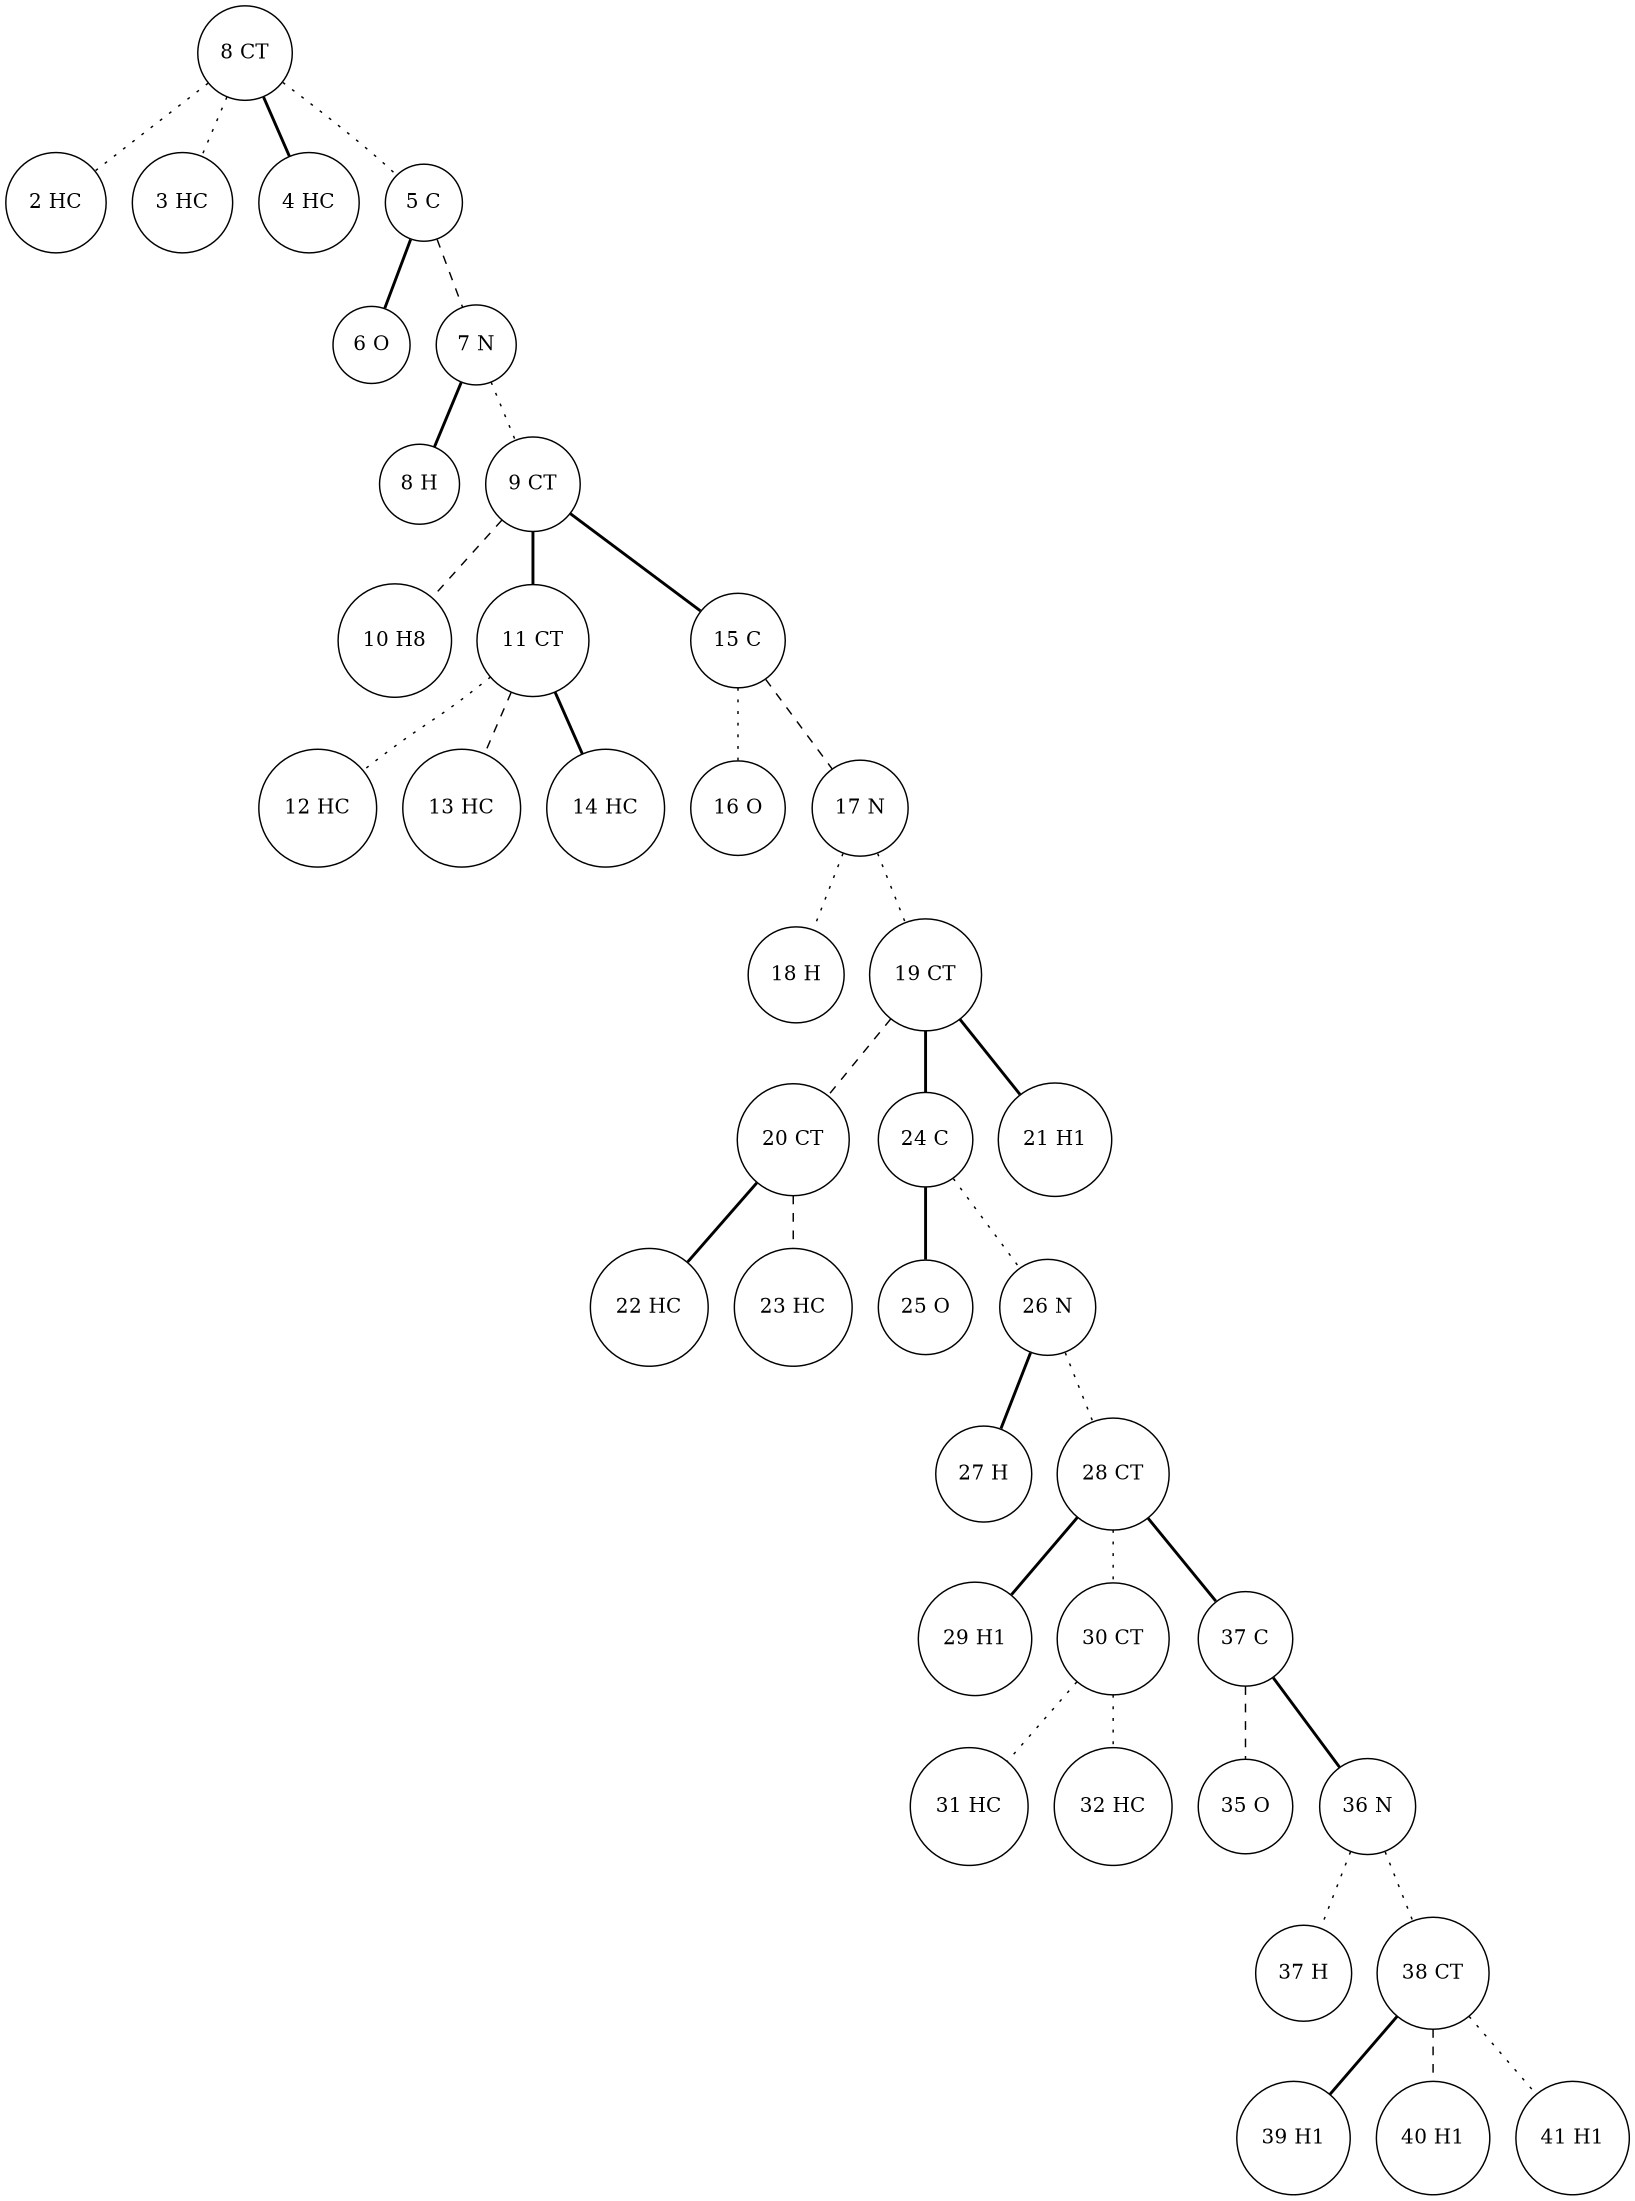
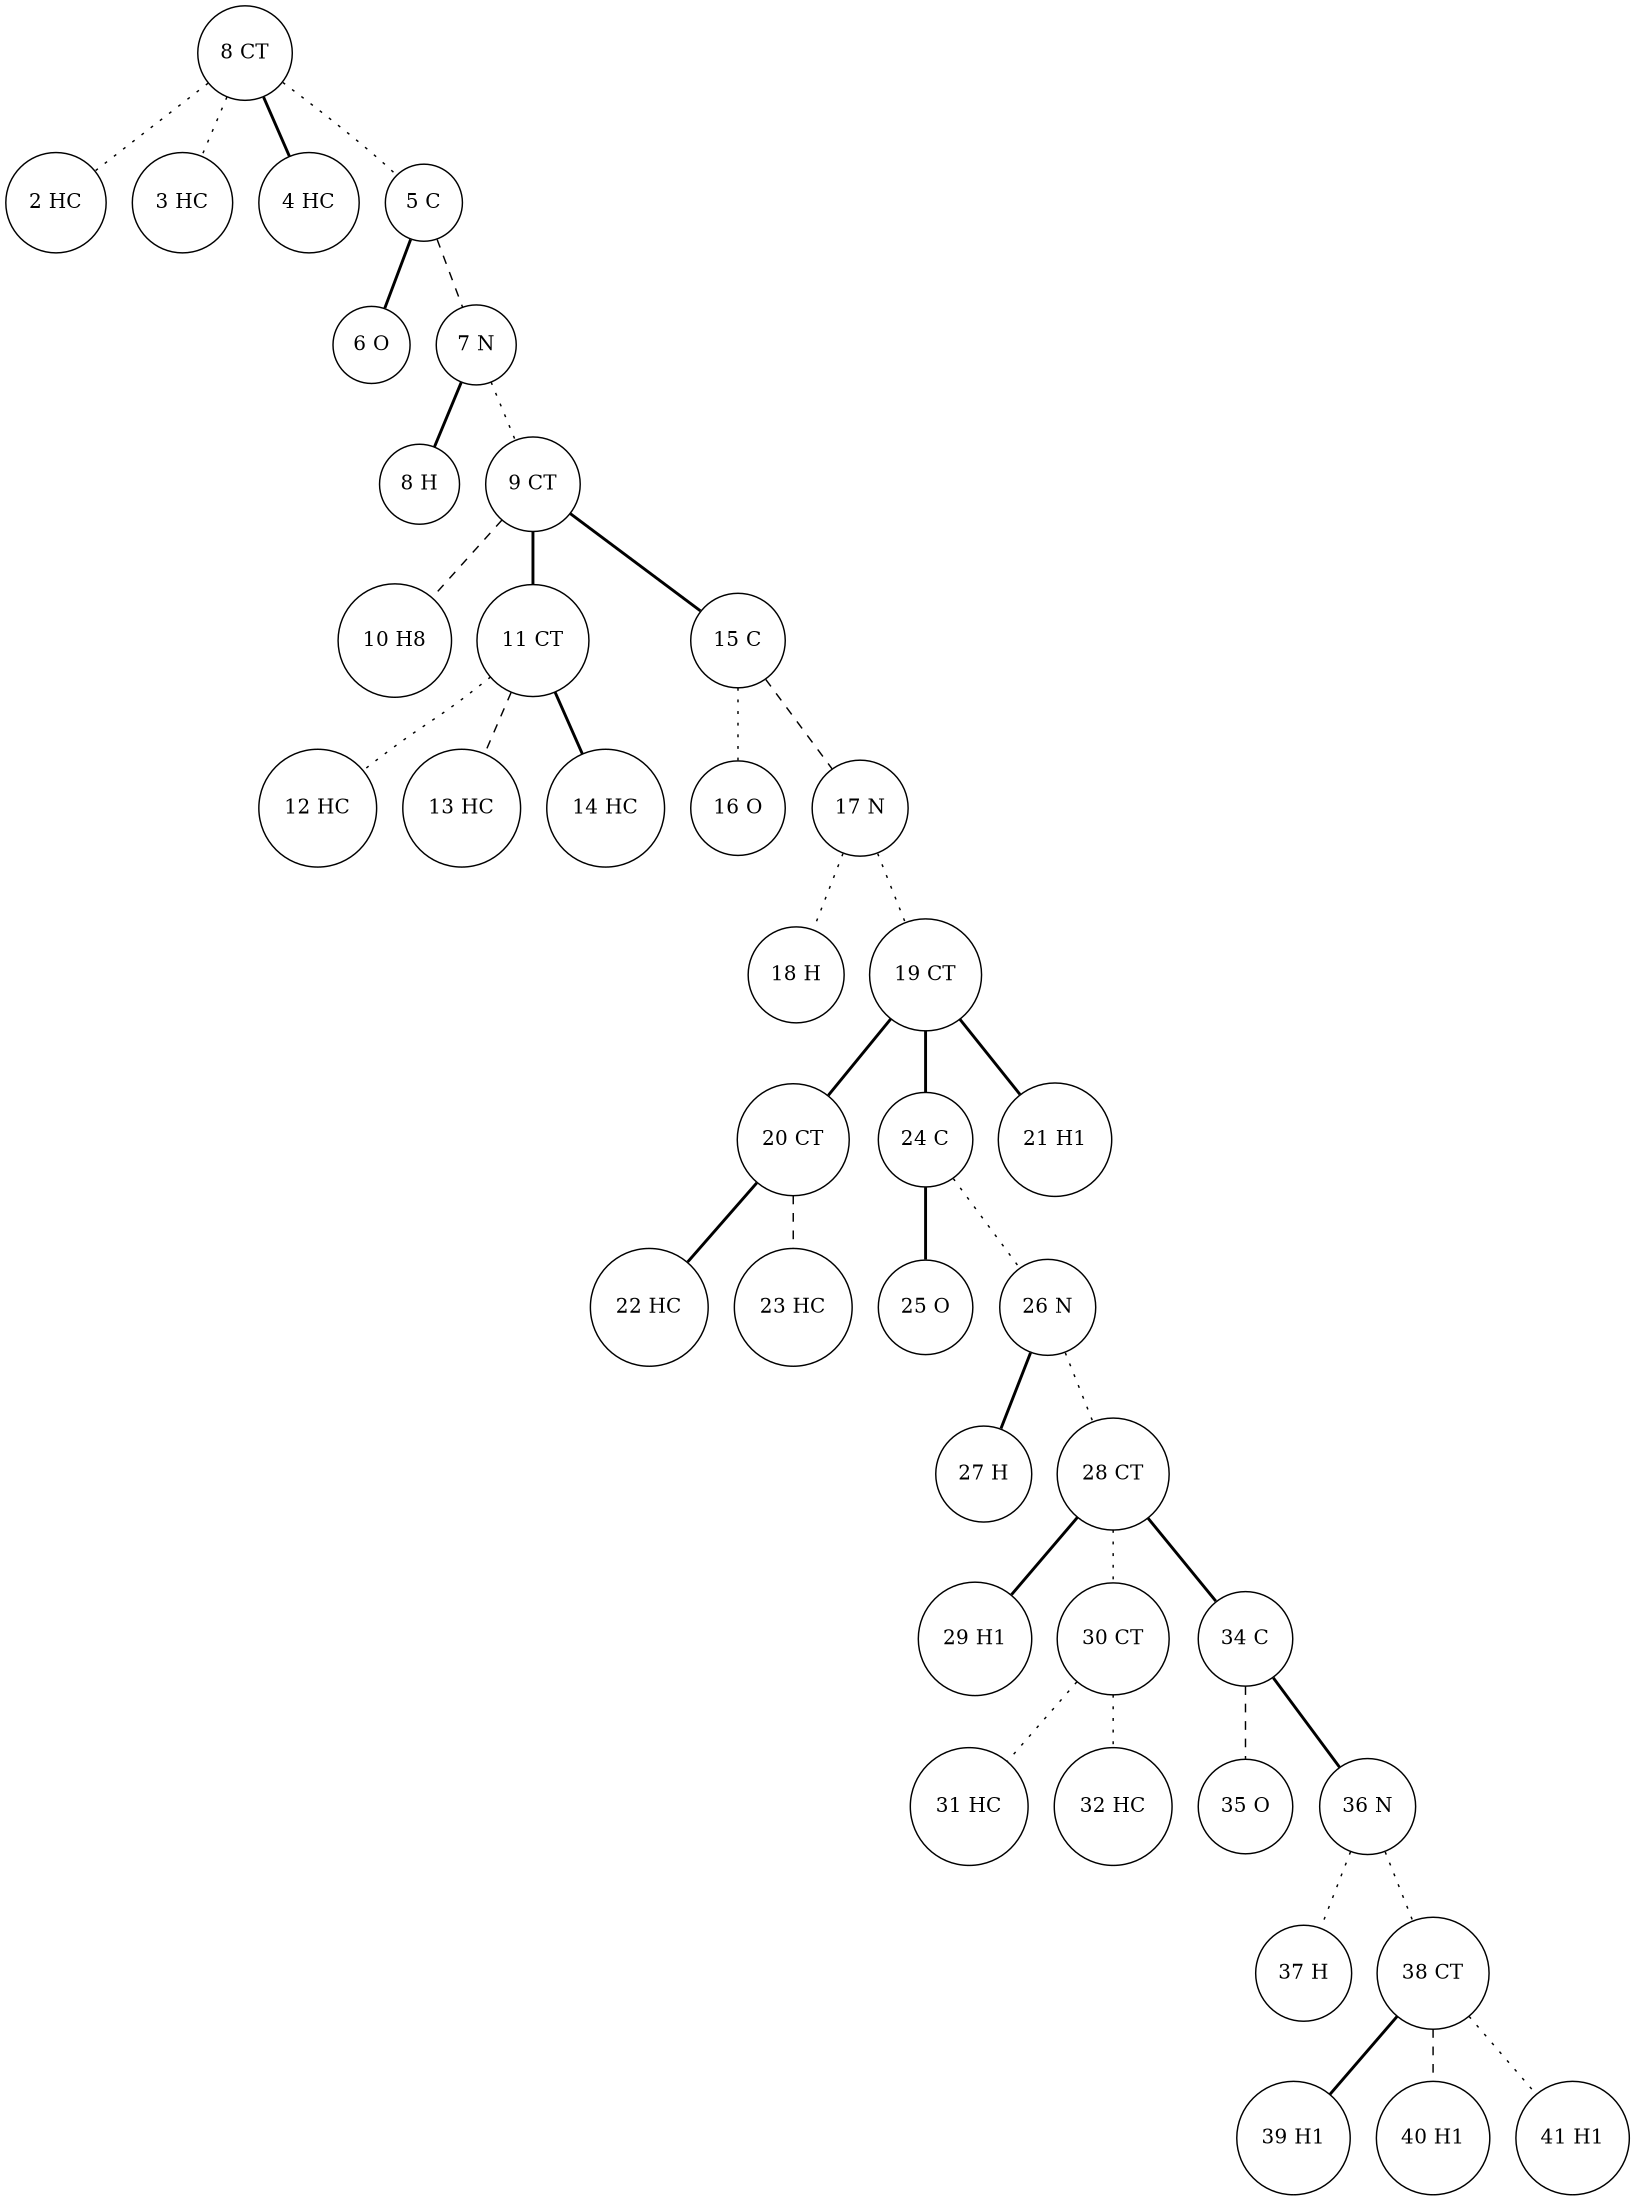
edge "19 CT" -- "20 CT": style dashed -> bold
node "37 C": label "37 C" -> "34 C"
